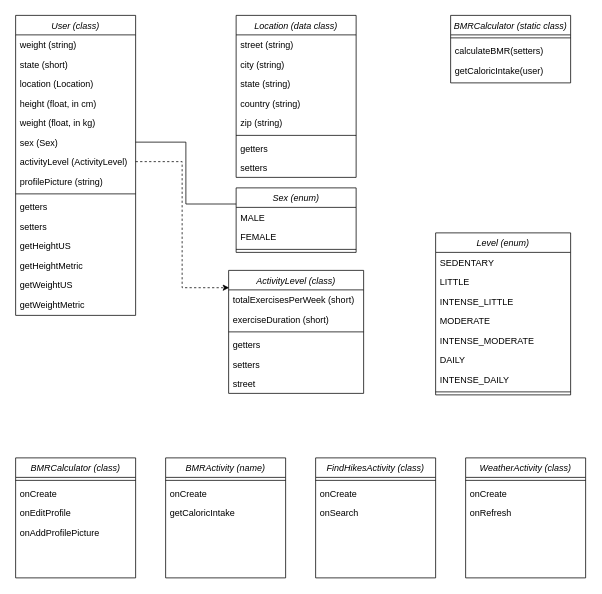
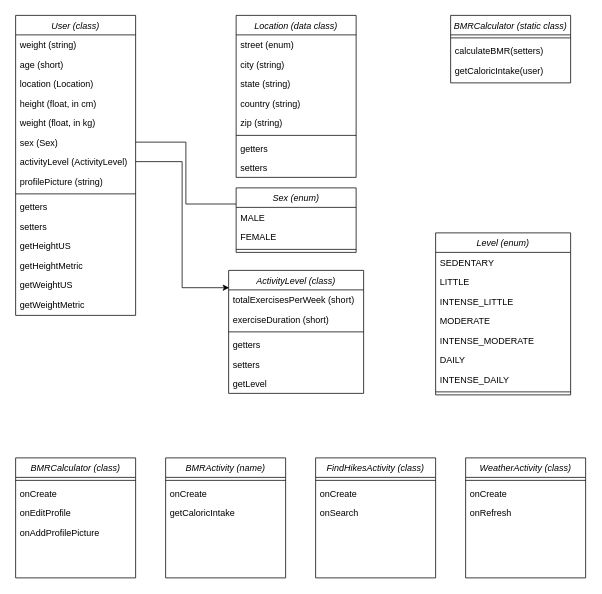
node "street (string)": label "street (string)" -> "street (enum)"
node "state (short)": label "state (short)" -> "age (short)"
edge "activityLevel (ActivityLevel)" -> "ActivityLevel (class)": style dashed -> solid
node "street": label "street" -> "getLevel"
